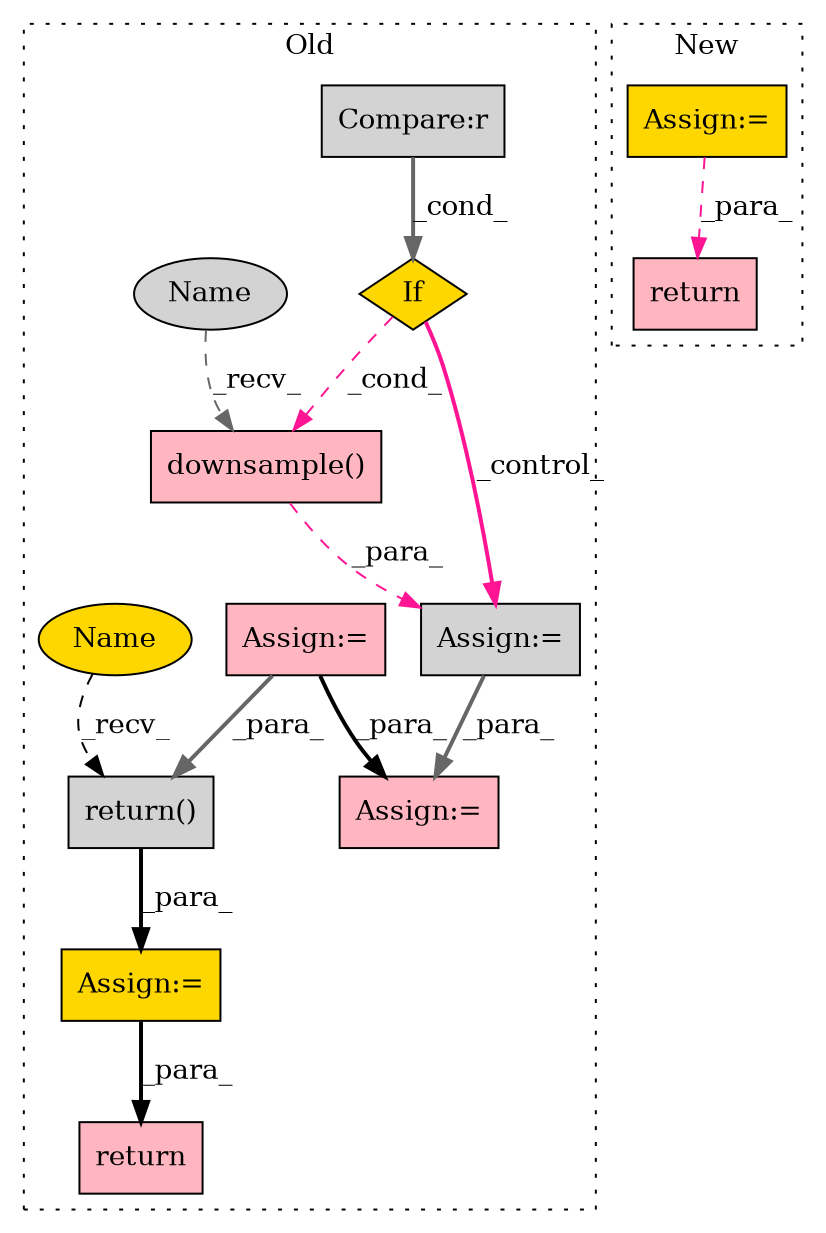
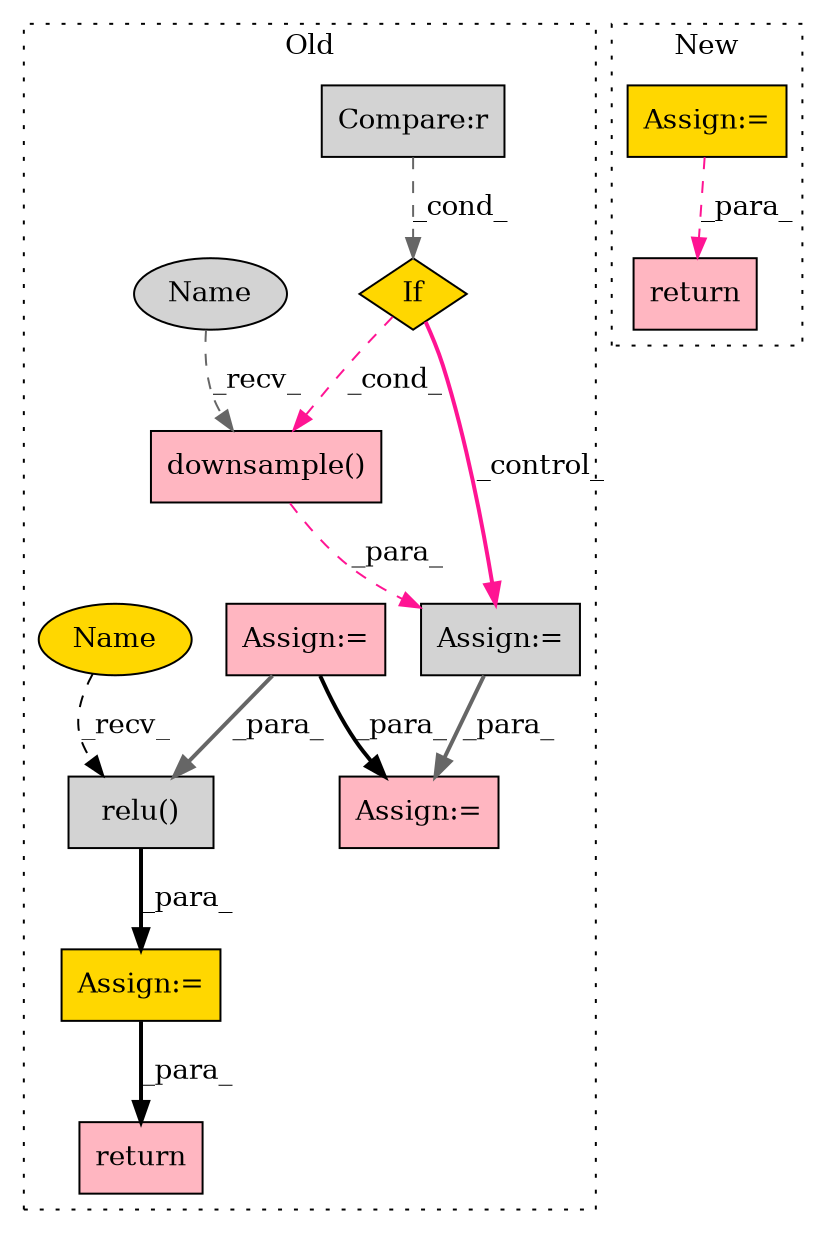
edge "Compare:r" -> "If": style bold -> dashed
node "return()": label "return()" -> "relu()"
